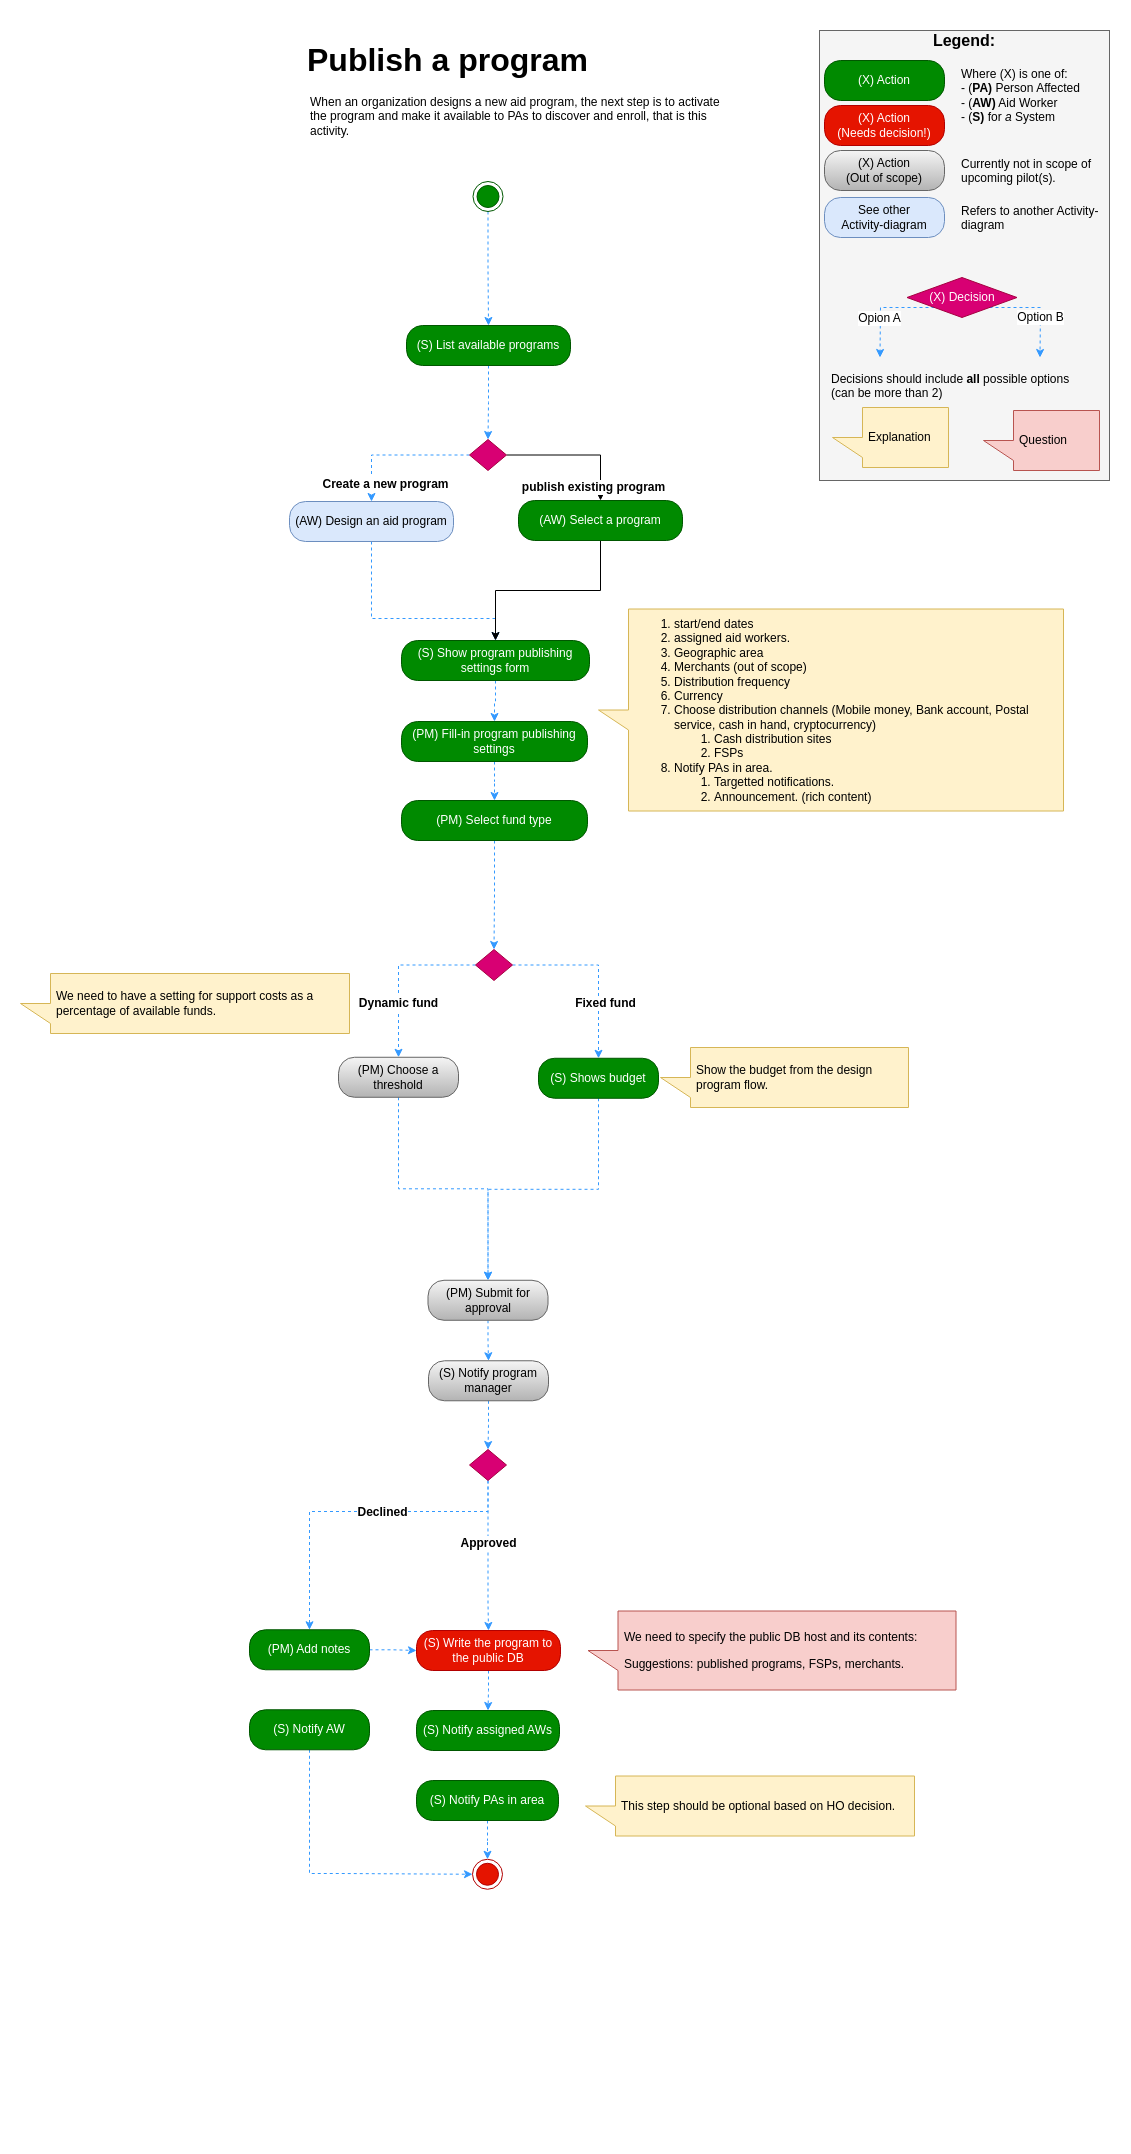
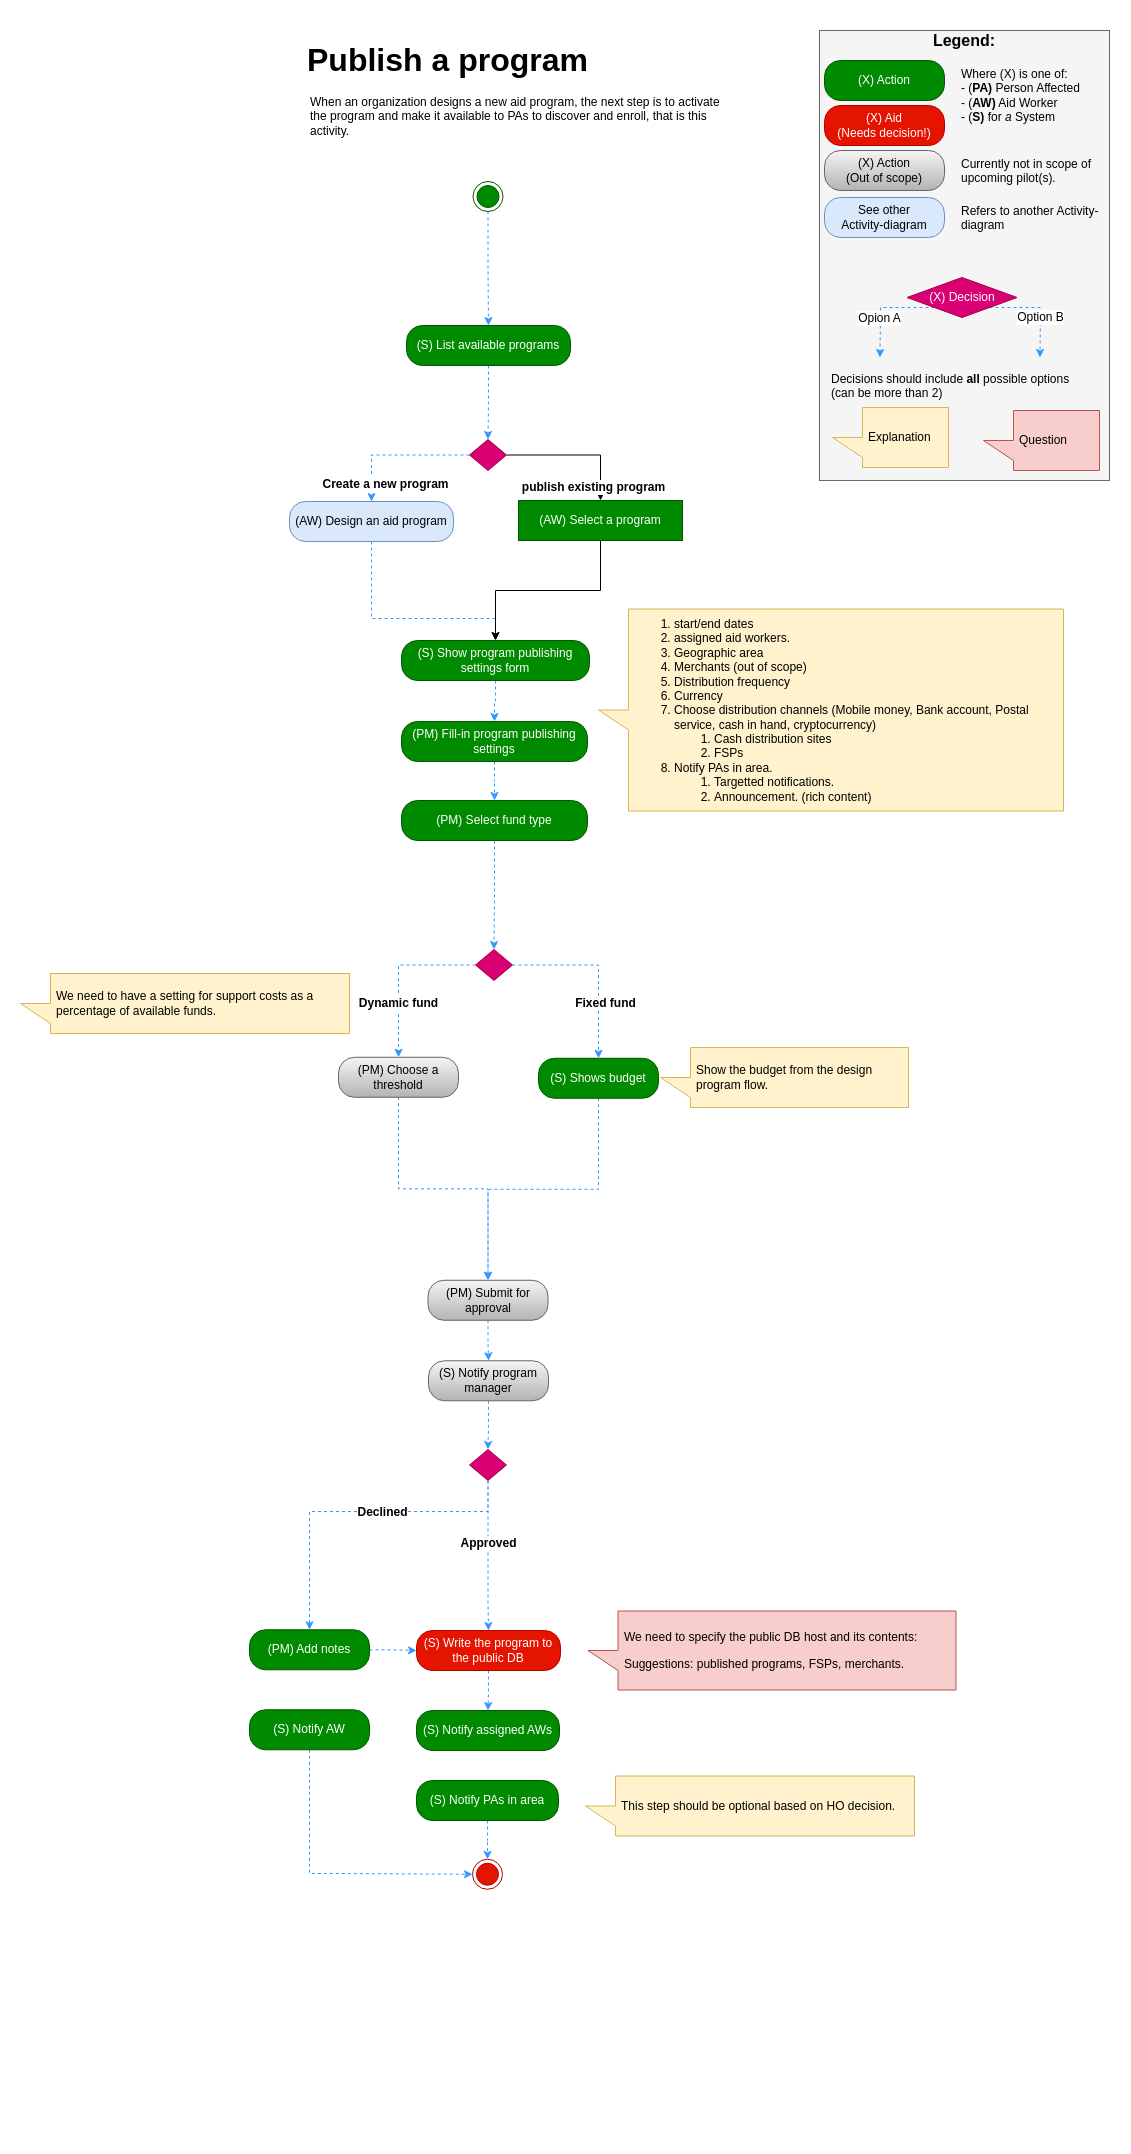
node "(X) Action (Needs decision!)": label "(X) Action (Needs decision!)" -> "(X) Aid (Needs decision!)"
node "(AW) Select a program": shape rounded rectangle -> rectangle
